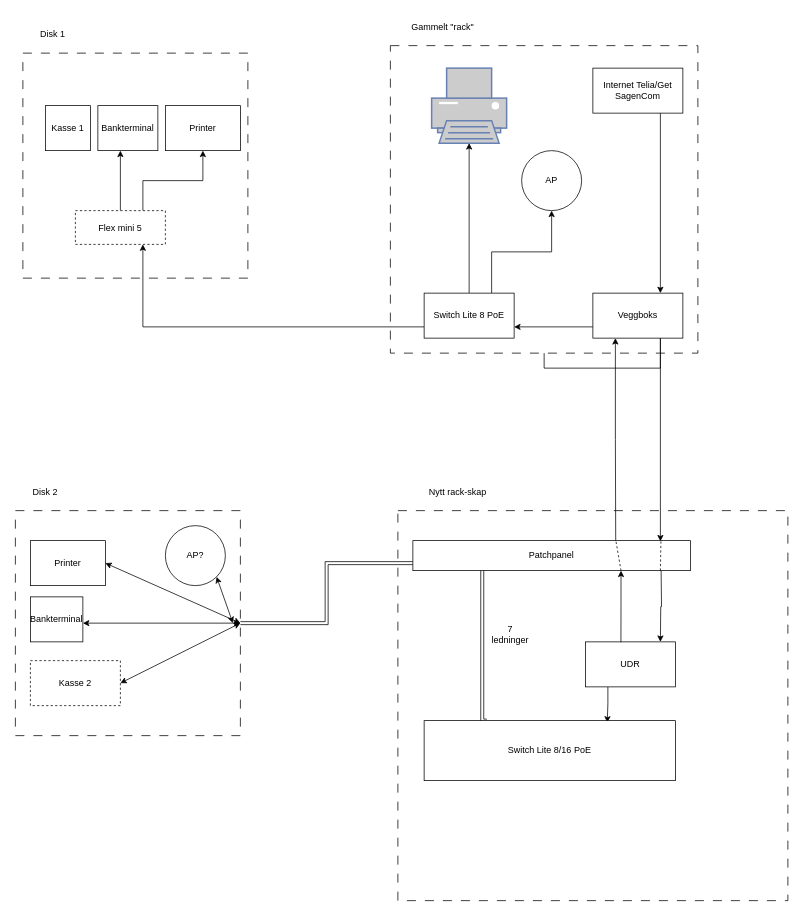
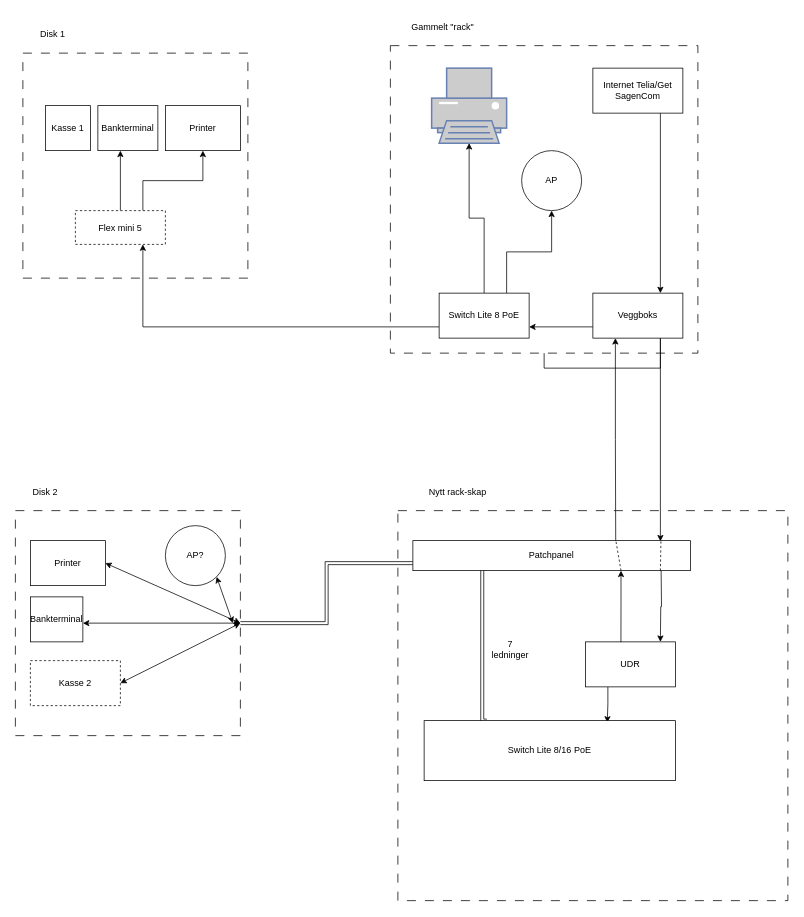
node "Switch Lite 8 PoE": moved (469, 315) -> (484, 315)
node "7 ledninger": moved (510, 634) -> (510, 649)
